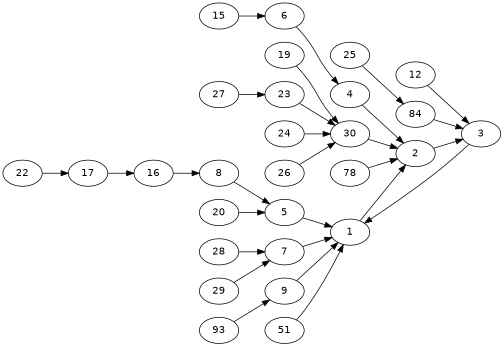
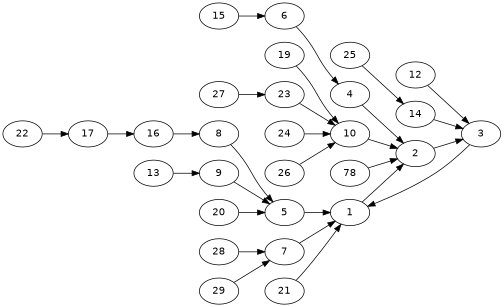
node "84": label "84" -> "14"
node "30": label "30" -> "10"
edge "9" -> "1": now "9" -> "5"
node "93": label "93" -> "13"
node "51": label "51" -> "21"
